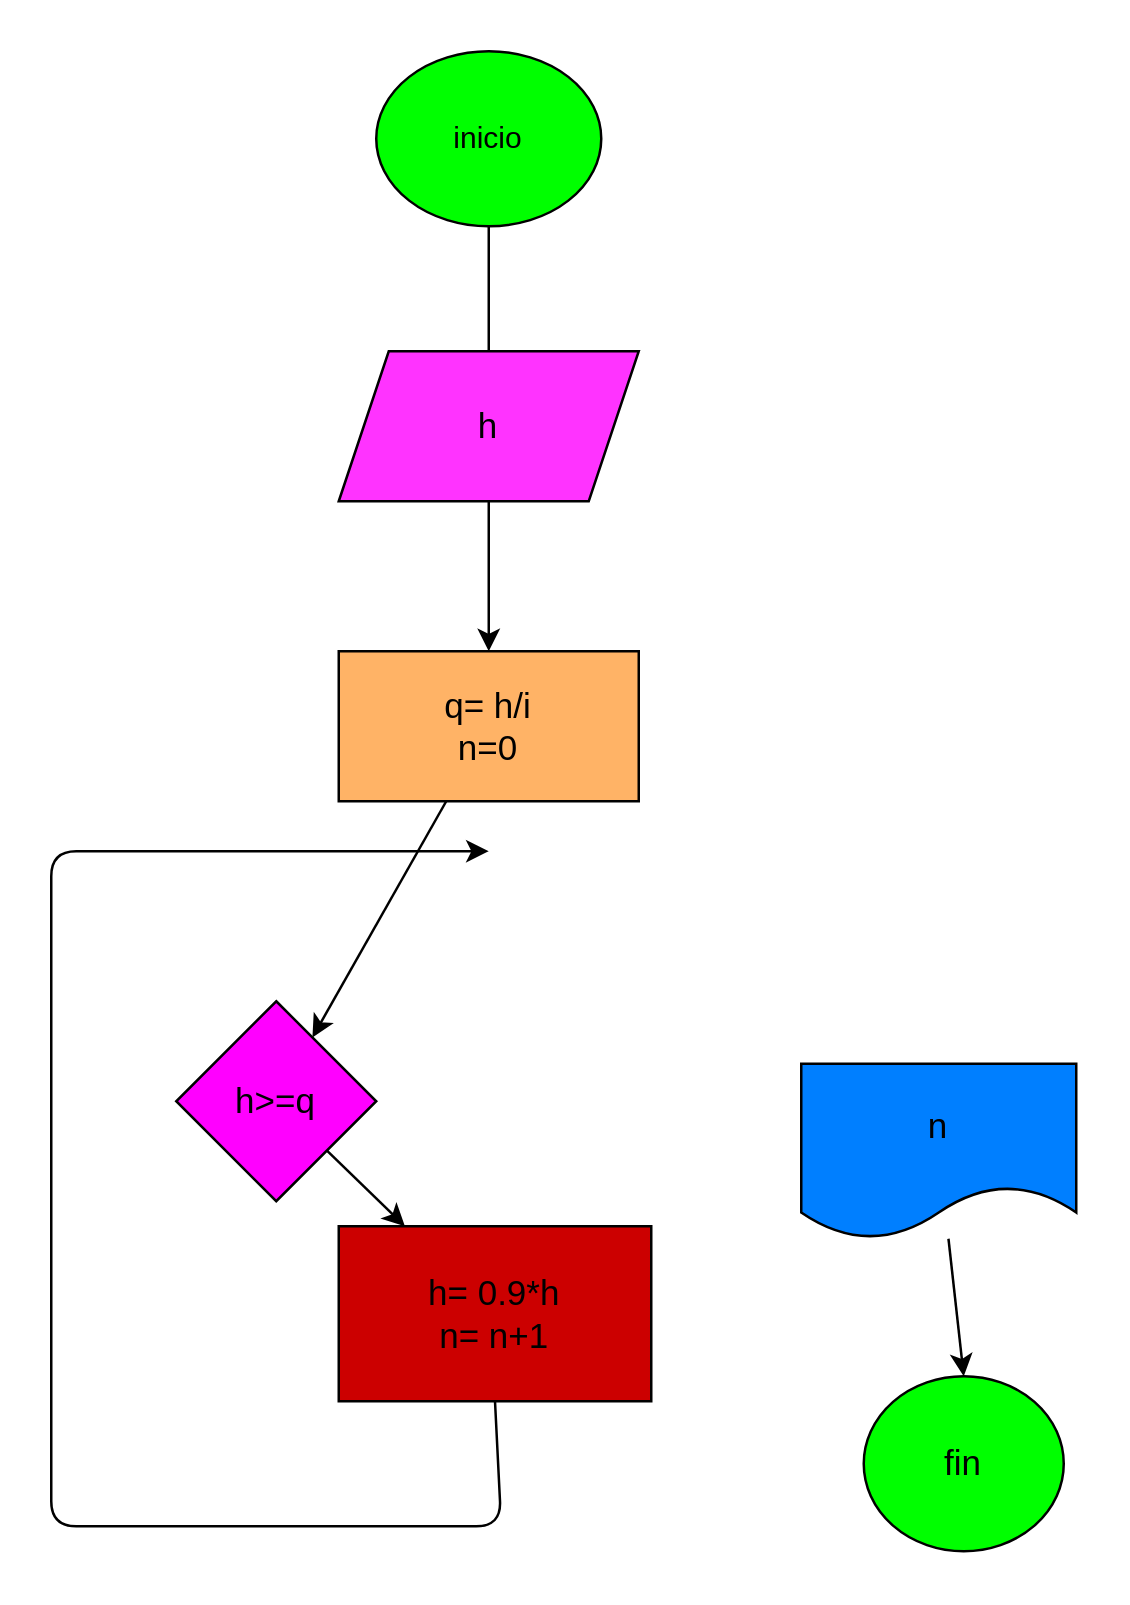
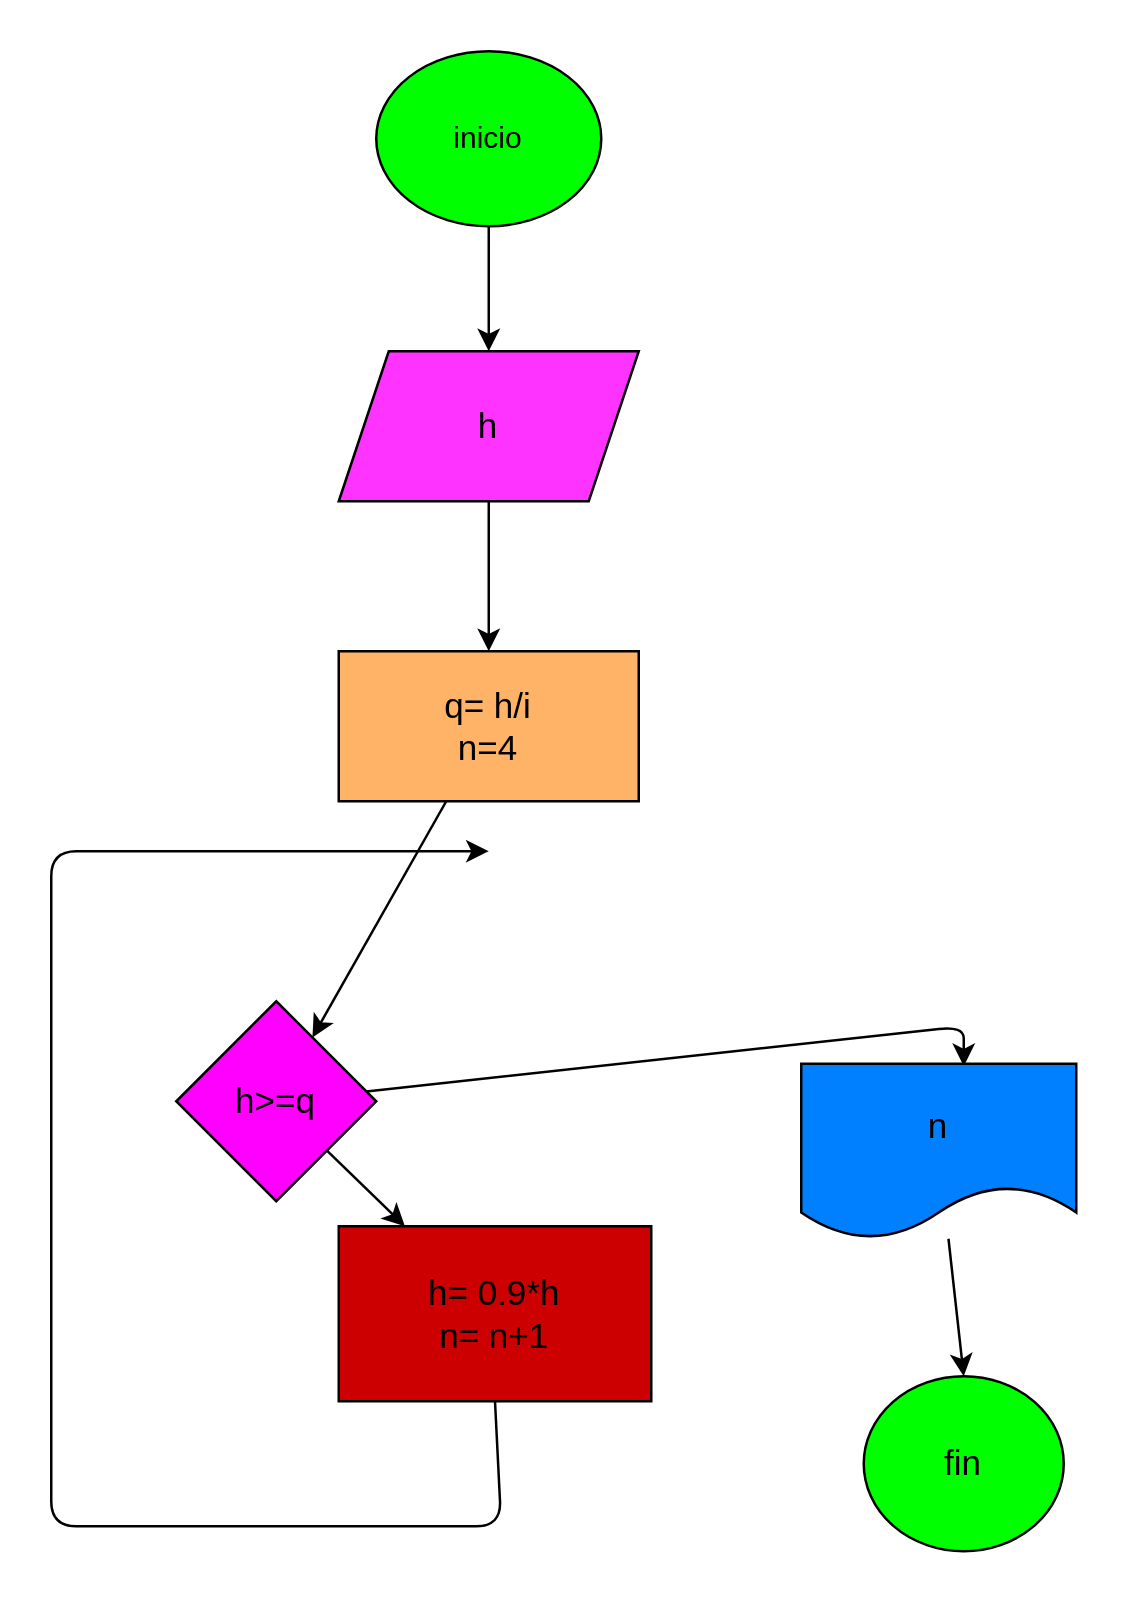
edge "inicio" -- "h": arrowhead none -> classic
node "q= h/i n=0": label "q= h/i n=0" -> "q= h/i n=4"
edge "h>=q" -> "n": added
